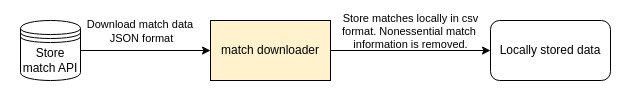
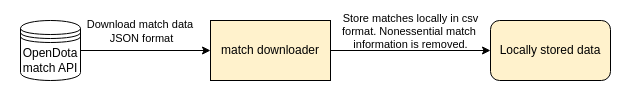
node "Locally stored data": fillcolor #ffffff -> #fff2cc
node "Store match API": label "Store match API" -> "OpenDota match API"
